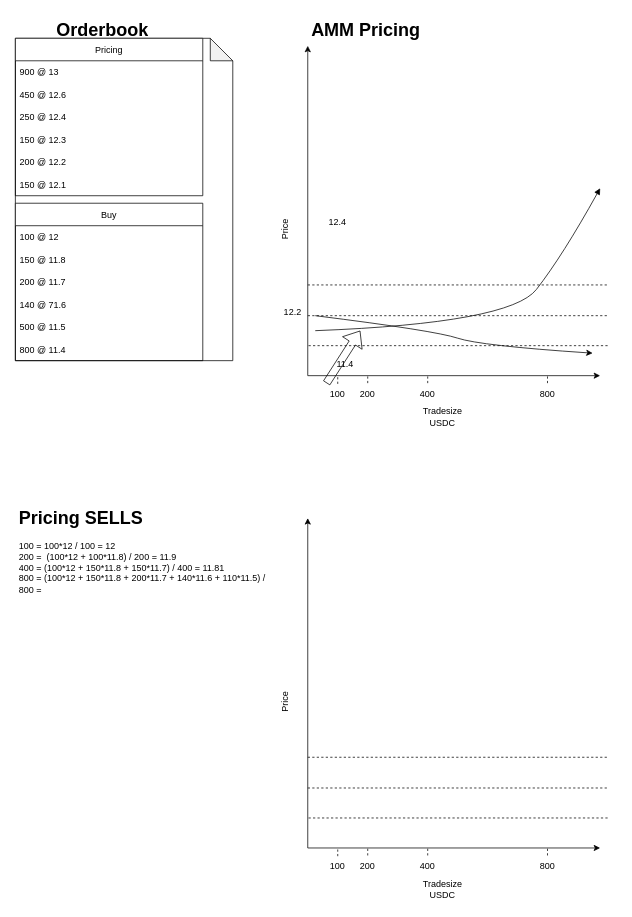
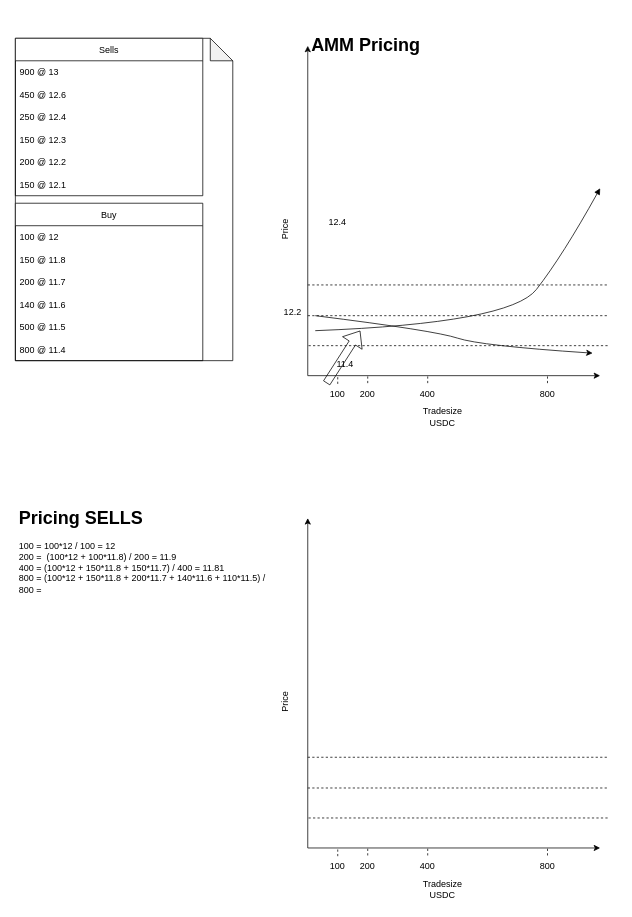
node "Orderbook": removed
node "AMM Pricing": moved (379, 30) -> (379, 45)
node "Pricing": label "Pricing" -> "Sells"
node "140 @ 71.6": label "140 @ 71.6" -> "140 @ 11.6"
